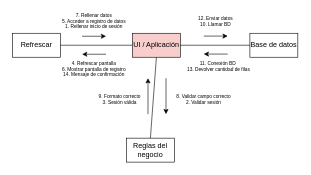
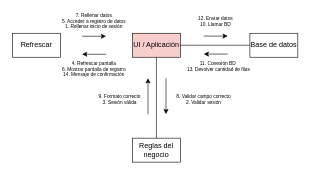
edge "Refrescar" -- "UI / Aplicación": removed
node "Reglas del negocio": moved (150, 150) -> (156, 150)
